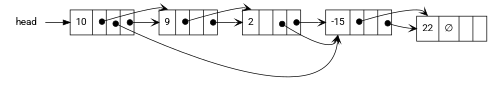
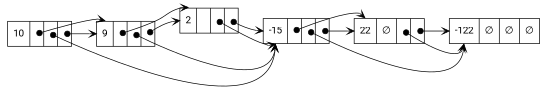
node "head": removed
node "-122": added
edge "-15" -- "9": added
